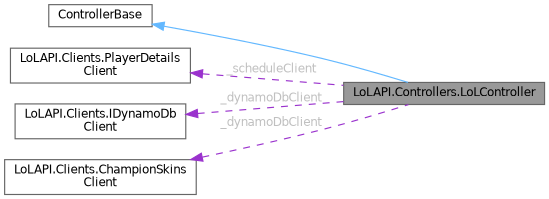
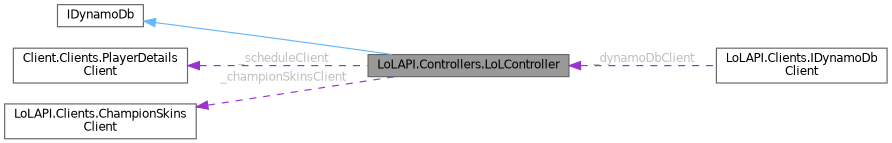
node "ControllerBase": label "ControllerBase" -> "IDynamoDb"
node "LoLAPI.Clients.PlayerDetails Client": label "LoLAPI.Clients.PlayerDetails Client" -> "Client.Clients.PlayerDetails Client"
edge "LoLAPI.Controllers.LoLController" -> "LoLAPI.Clients.IDynamoDb Client": reversed
edge "LoLAPI.Controllers.LoLController" -> "LoLAPI.Clients.ChampionSkins Client": label " _dynamoDbClient" -> " _championSkinsClient"
